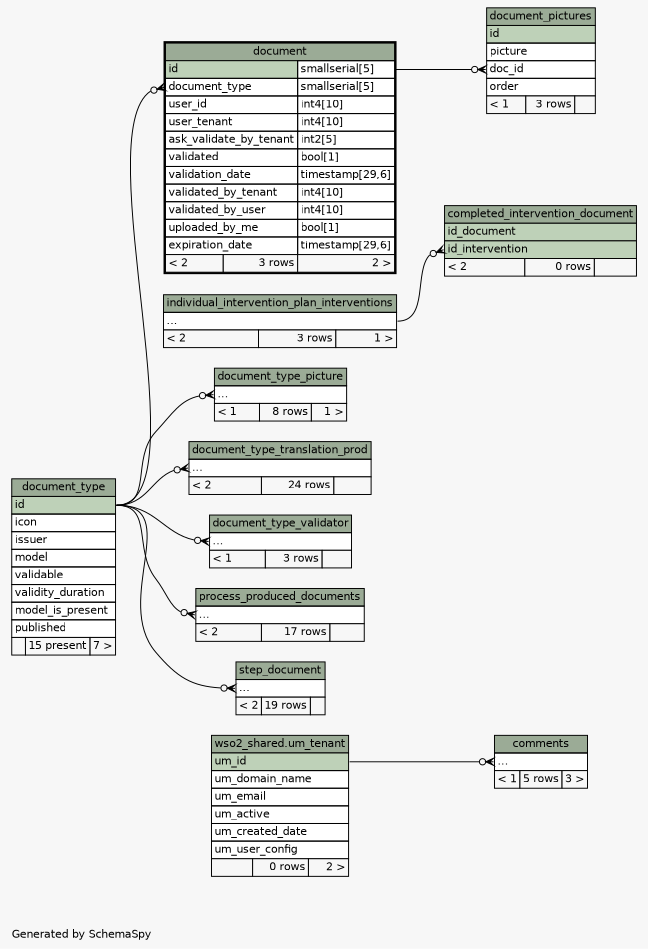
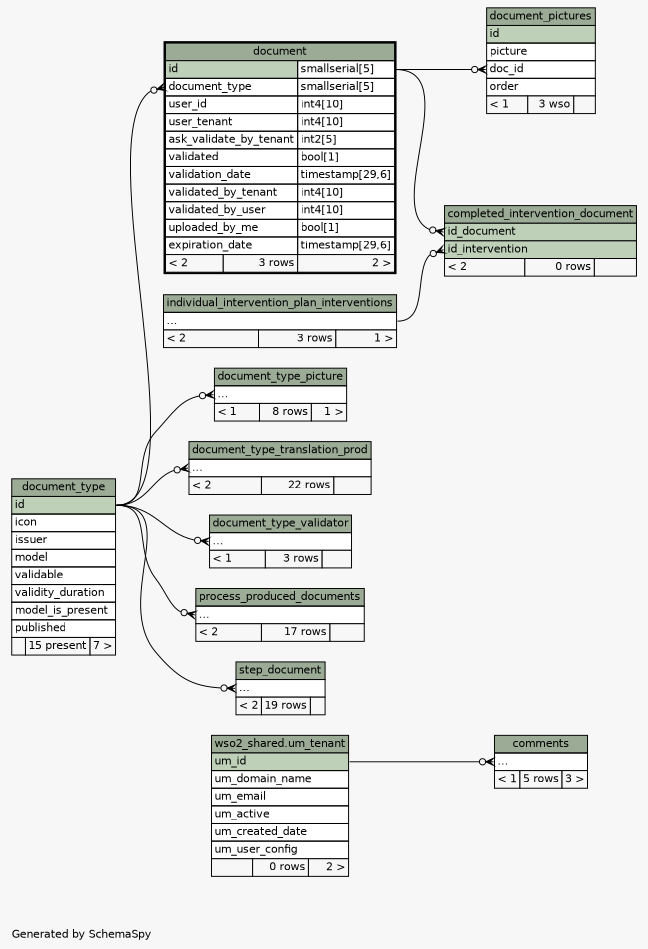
node "document_pictures": text "3 rows" -> "3 wso"
edge "document" -> "completed_intervention_document": added
node "document_type_translation_prod": text "24 rows" -> "22 rows"
